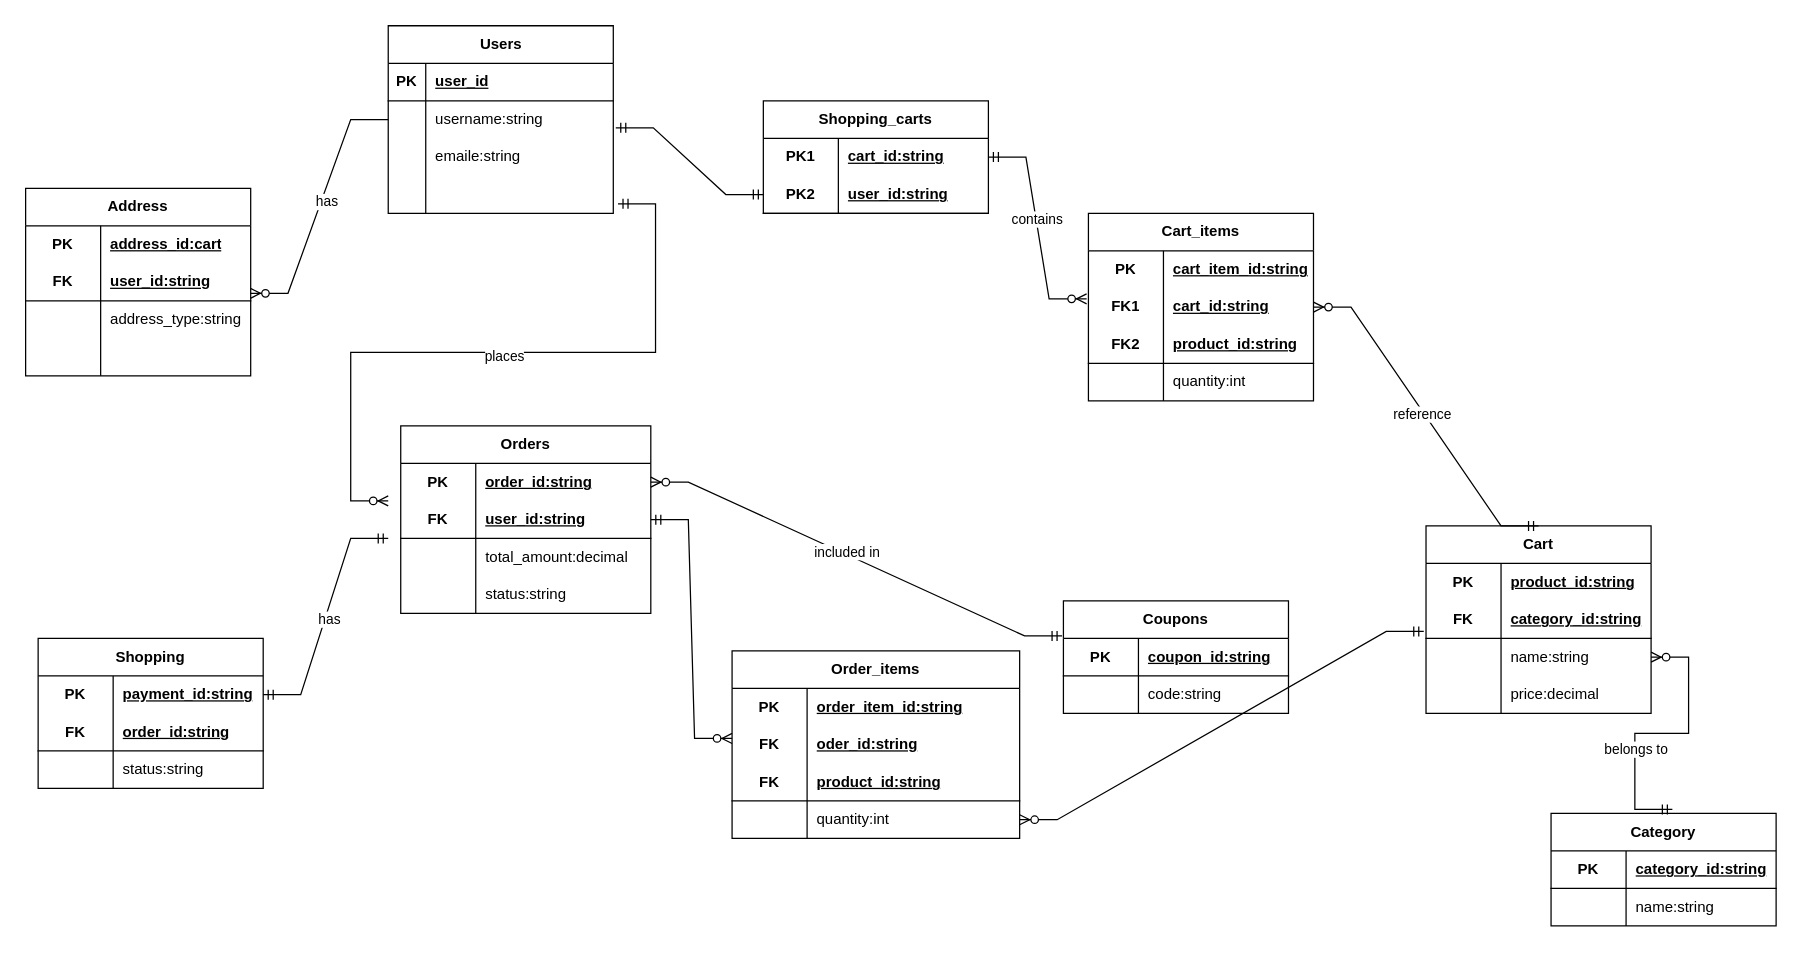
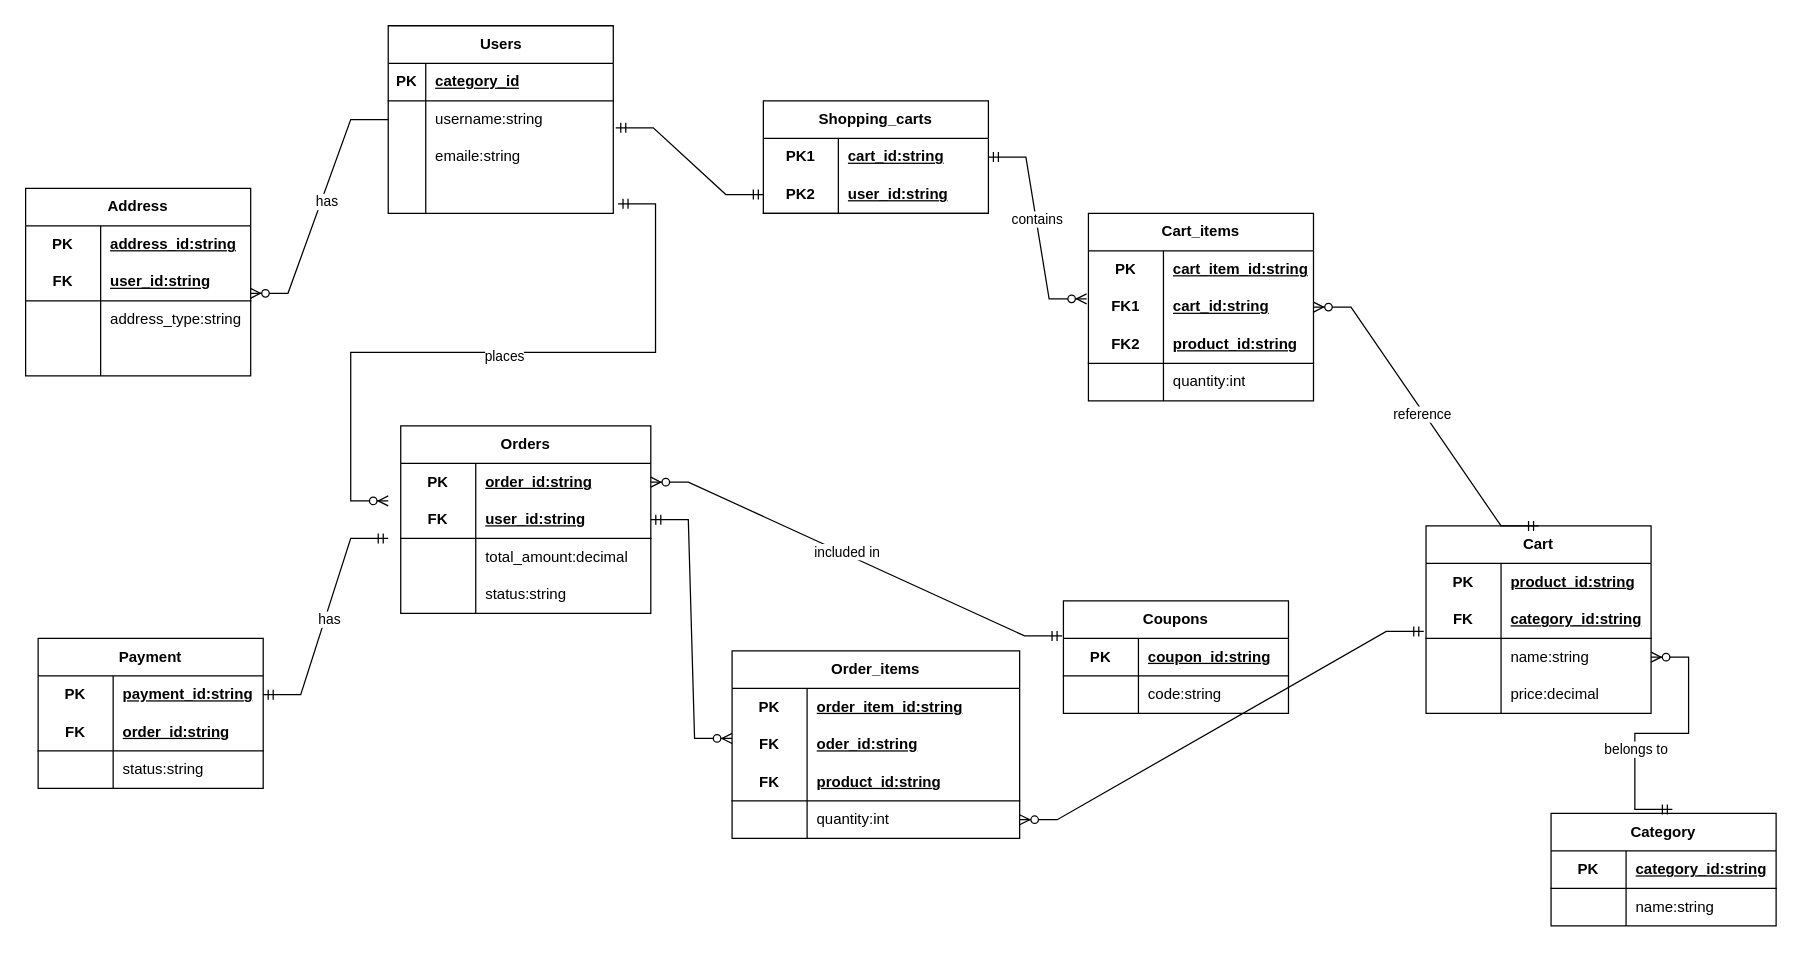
node "user_id": label "user_id" -> "category_id"
node "address_id:cart": label "address_id:cart" -> "address_id:string"
node "Shopping": label "Shopping" -> "Payment"
